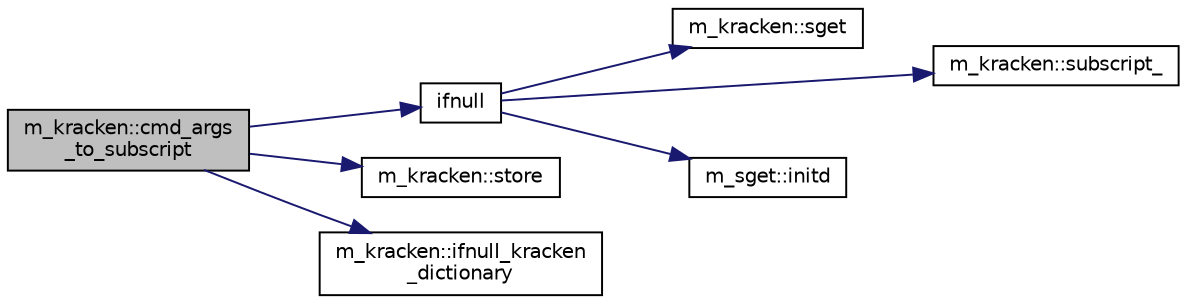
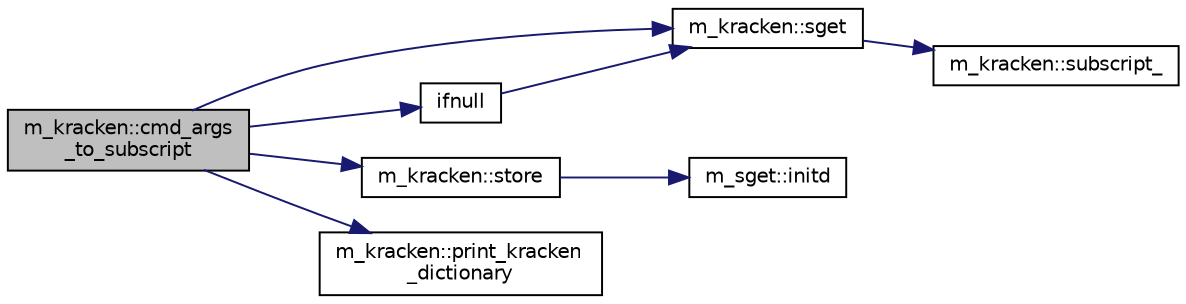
edge "m_kracken::cmd_args _to_subscript" -> "m_kracken::sget": added
edge "ifnull" -> "m_kracken::subscript_": now "m_kracken::sget" -> "m_kracken::subscript_"
edge "ifnull" -> "m_sget::initd": now "m_kracken::store" -> "m_sget::initd"
node "m_kracken::ifnull_kracken _dictionary": label "m_kracken::ifnull_kracken _dictionary" -> "m_kracken::print_kracken _dictionary"
